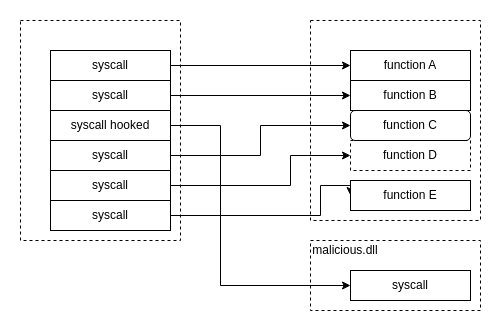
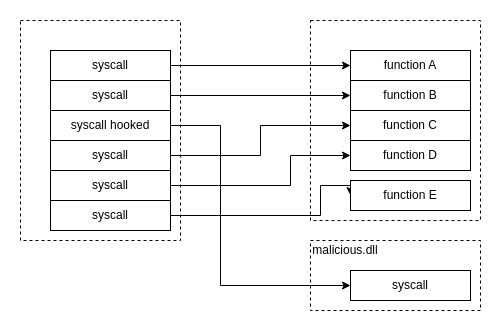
node "function C": shape rounded rectangle -> rectangle
node "function D": style dashed -> solid
